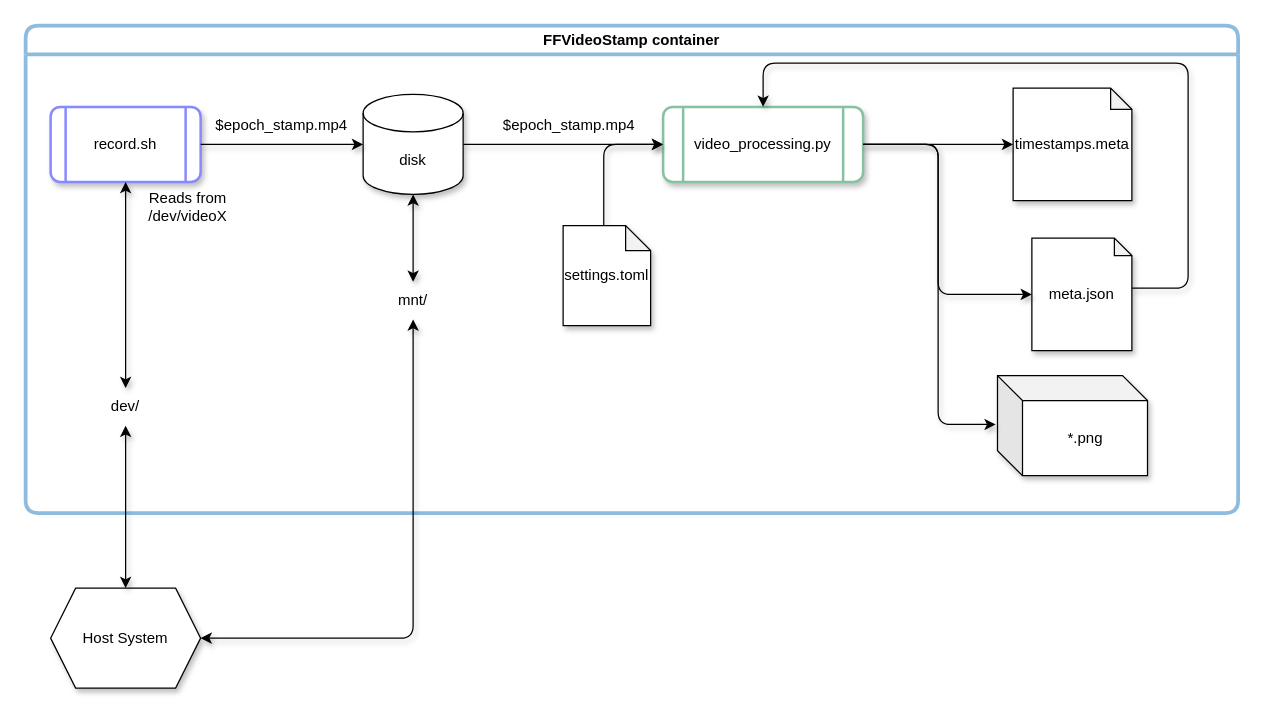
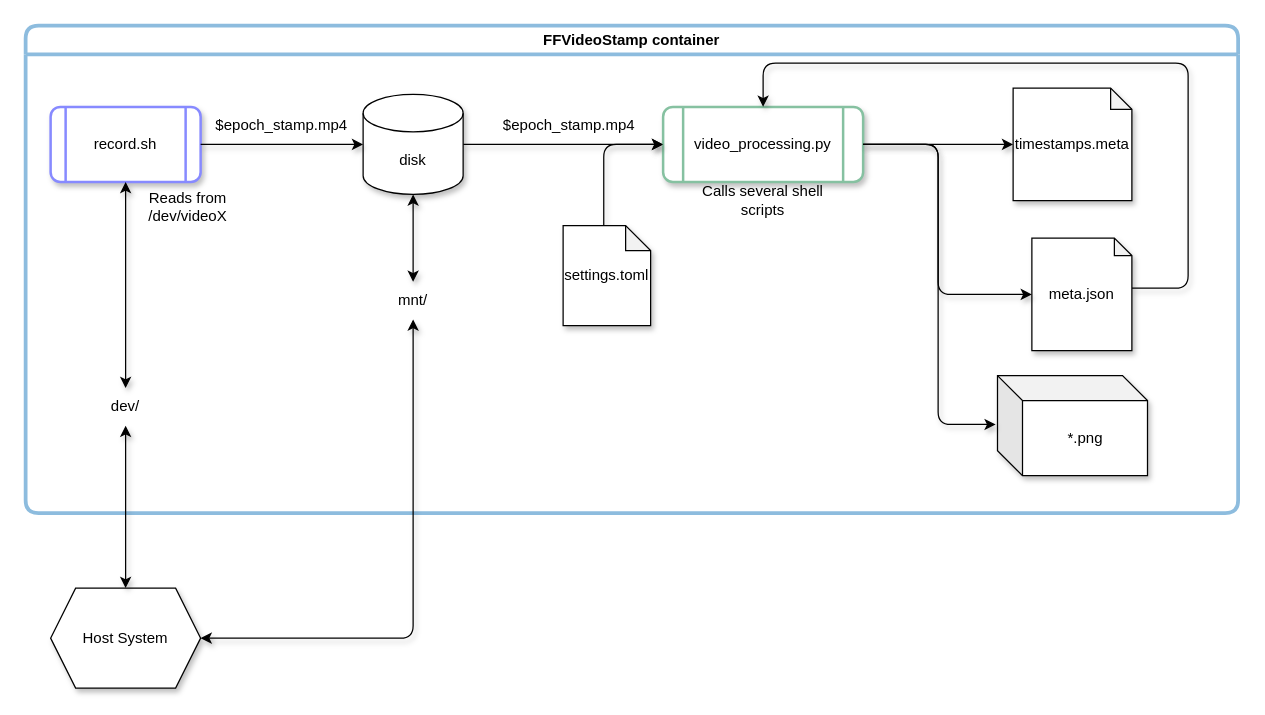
node "Calls several shell scripts": added
